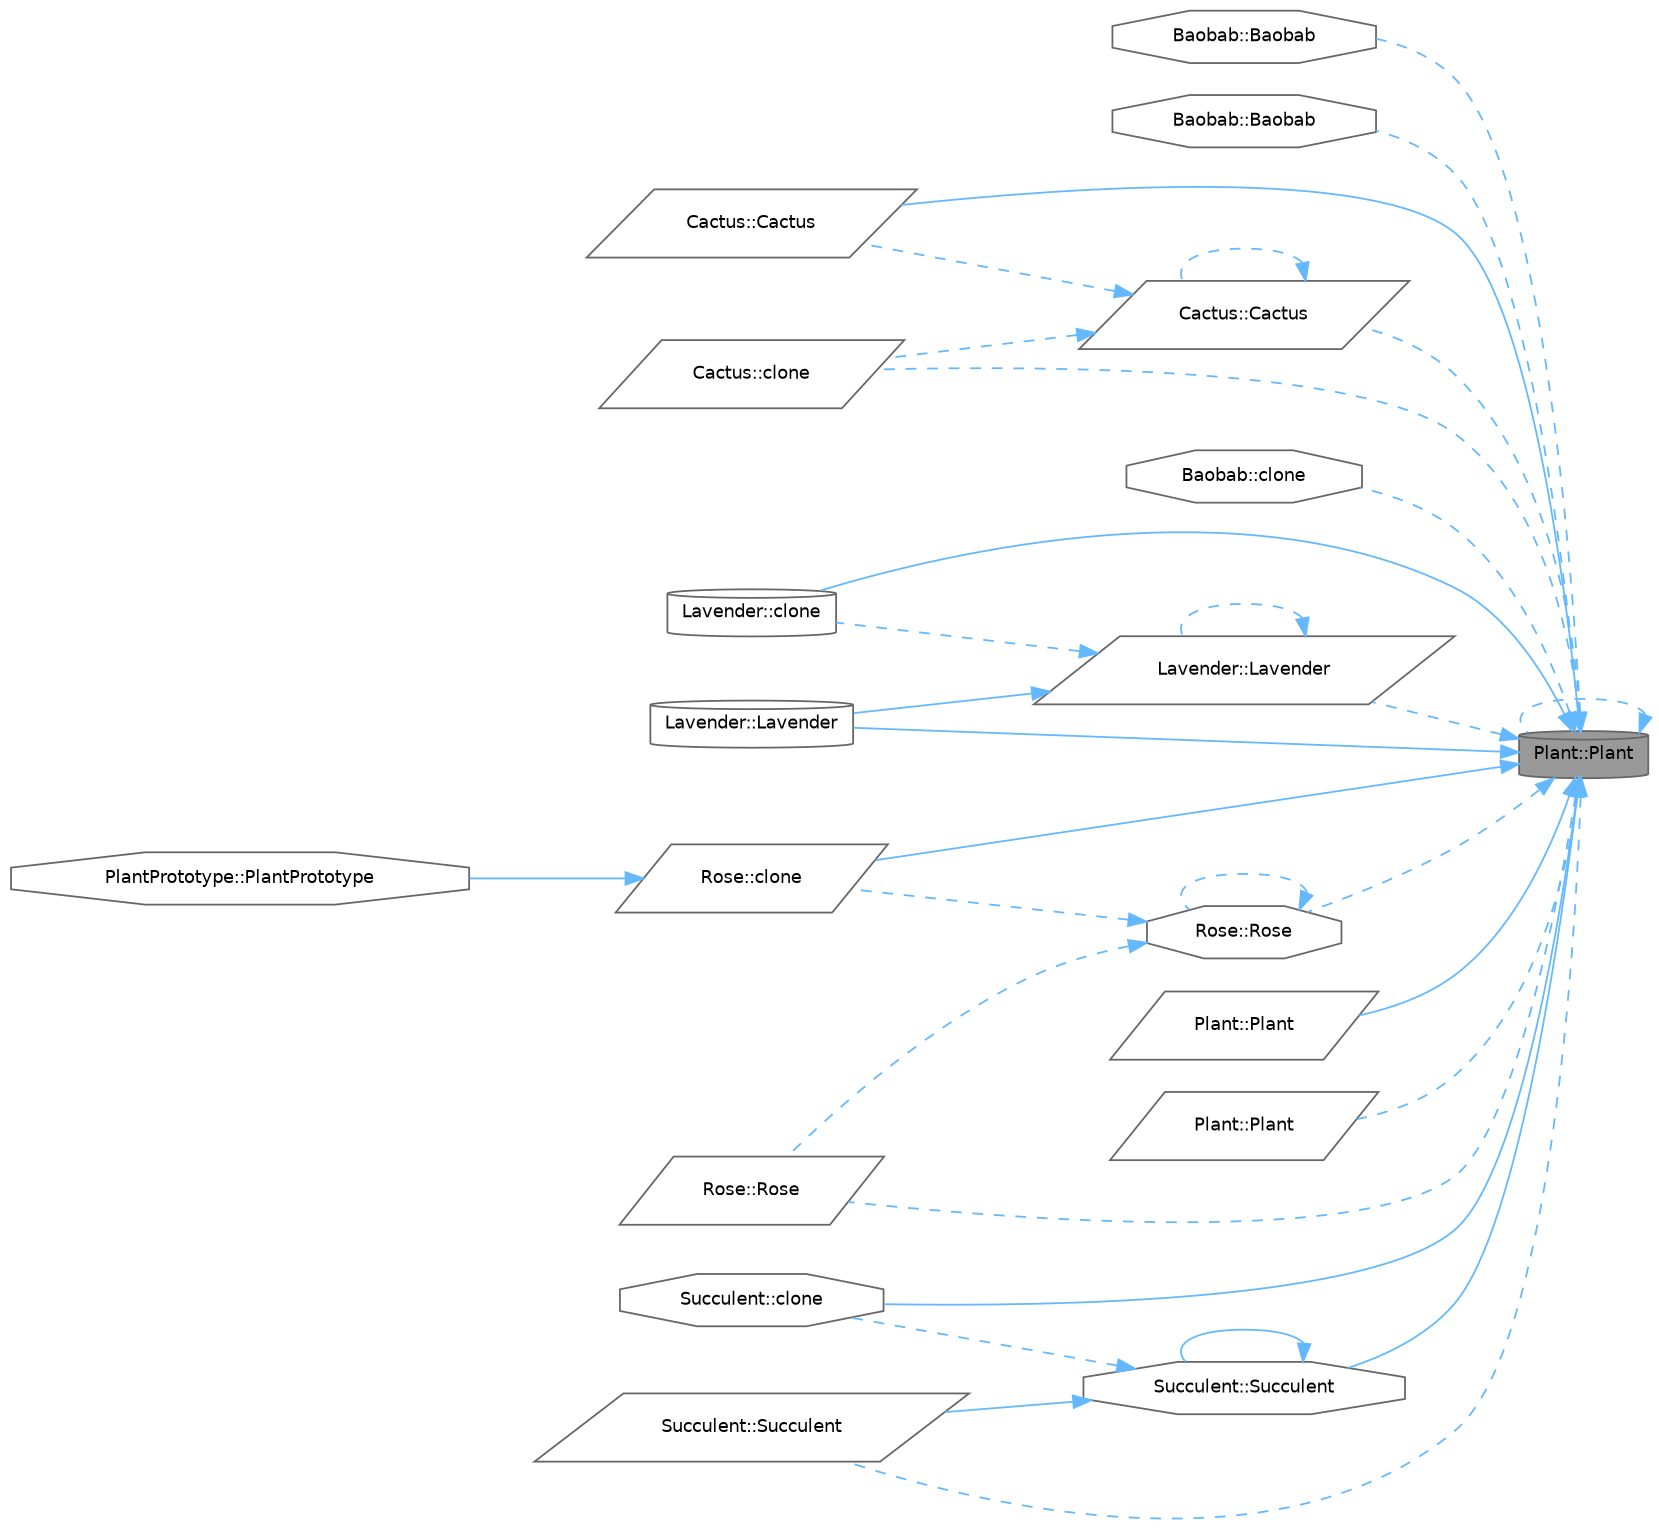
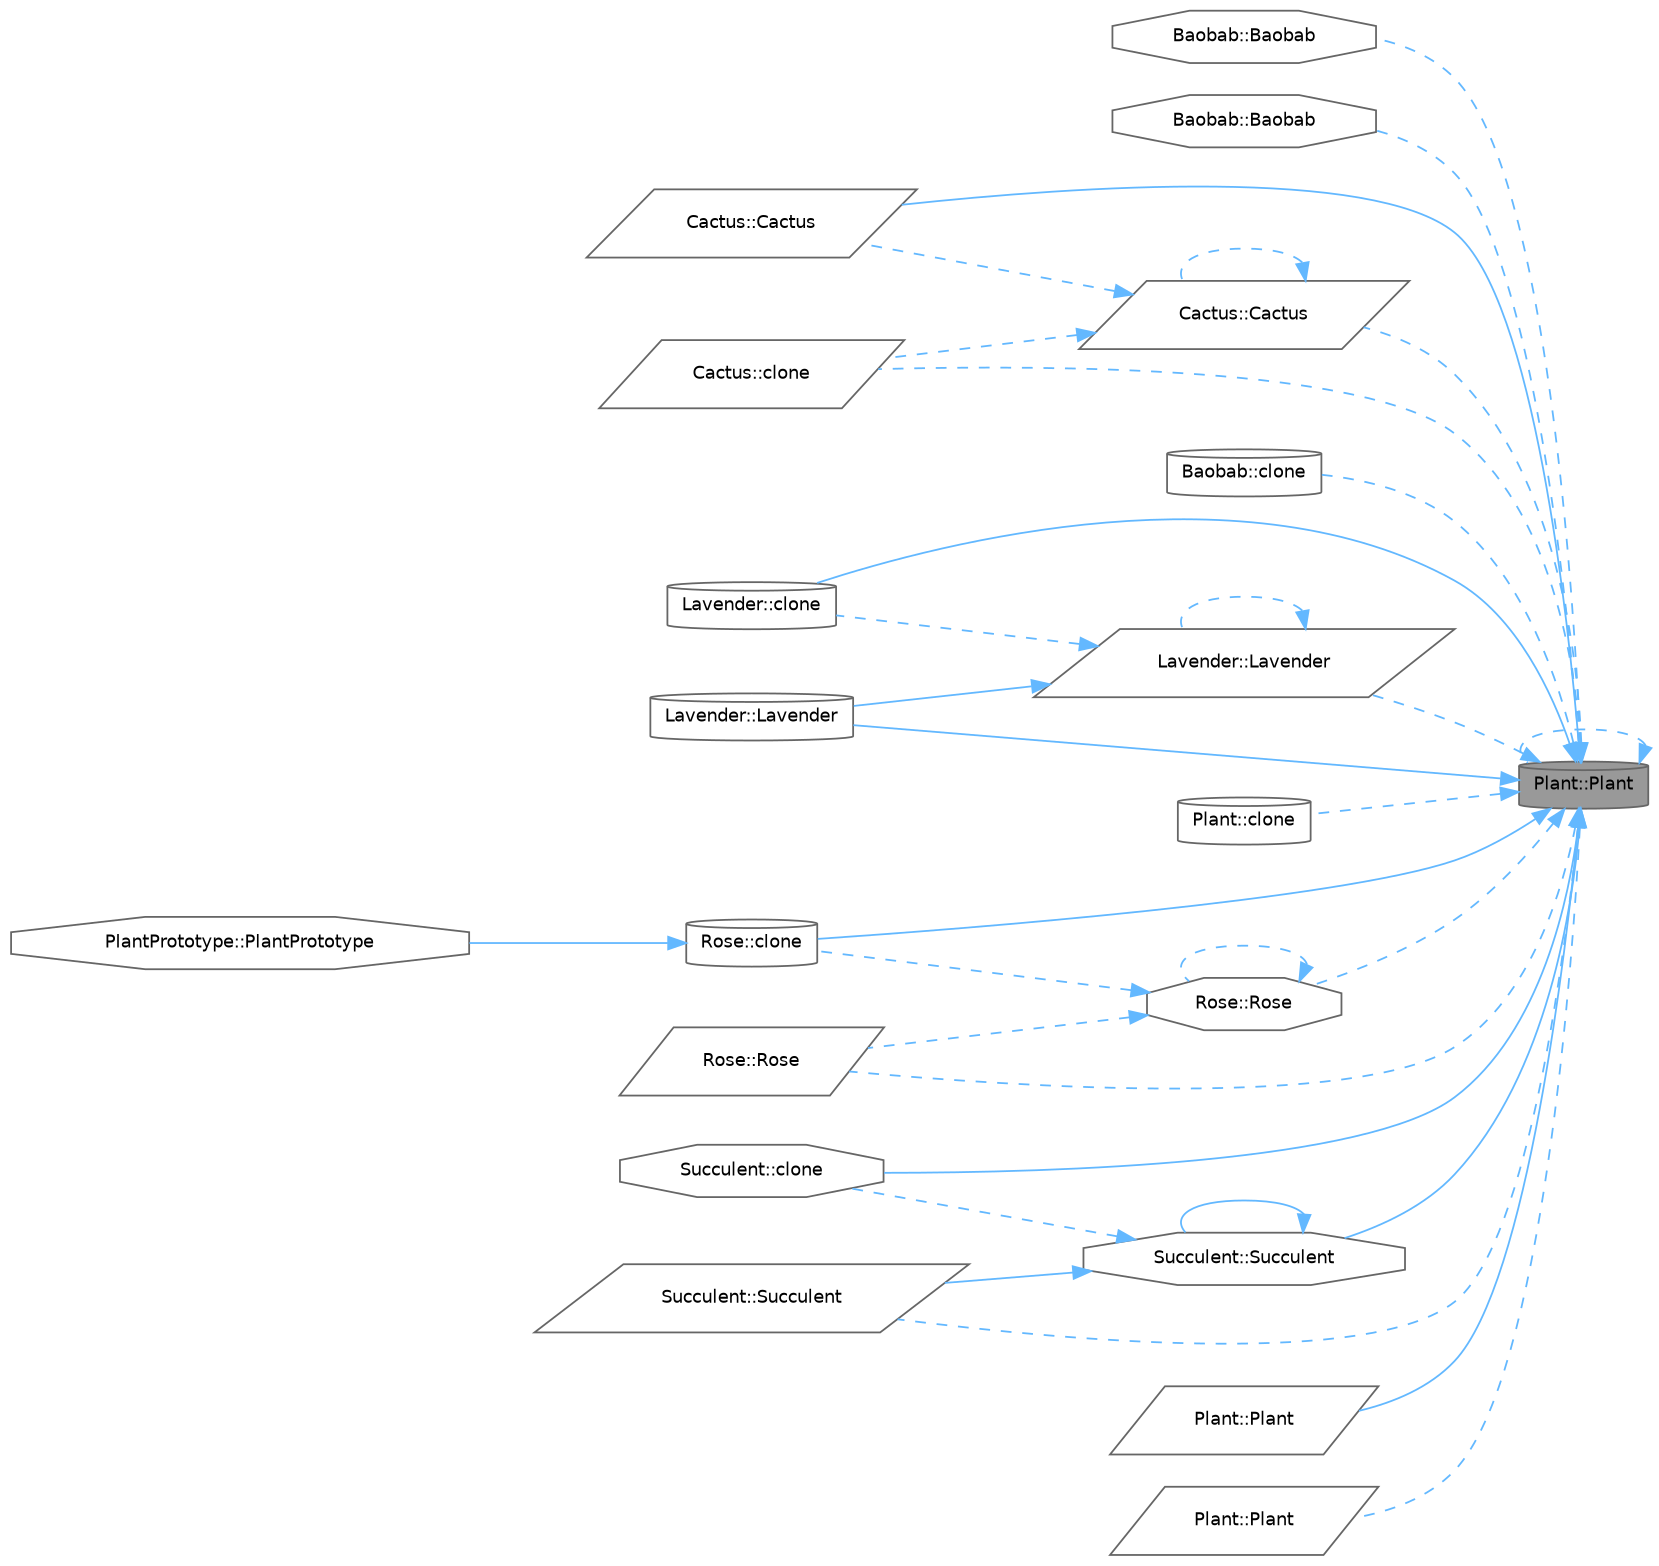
node "Baobab::clone": shape octagon -> cylinder
node "Plant::clone": added
node "Rose::clone": shape parallelogram -> cylinder
